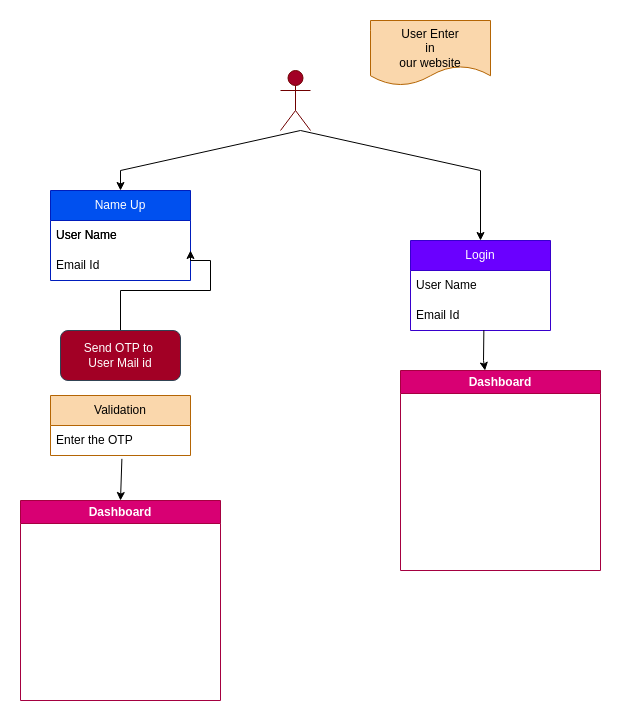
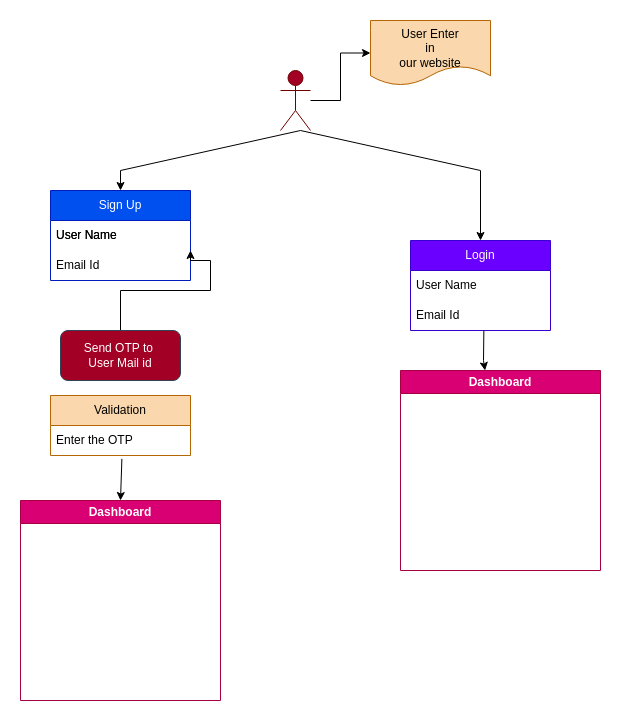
edge "Send" -> "User Enter in our website": added
node "Name Up": label "Name Up" -> "Sign Up"
